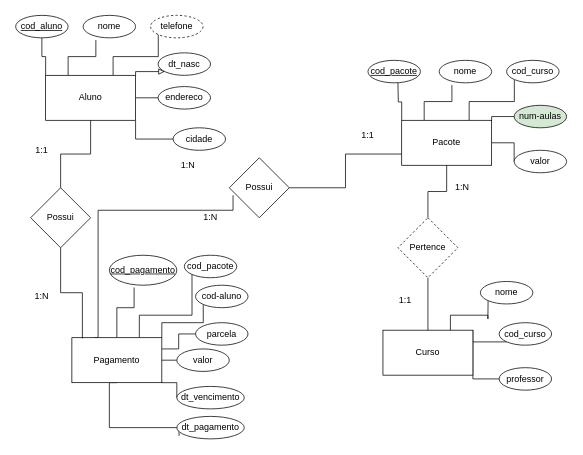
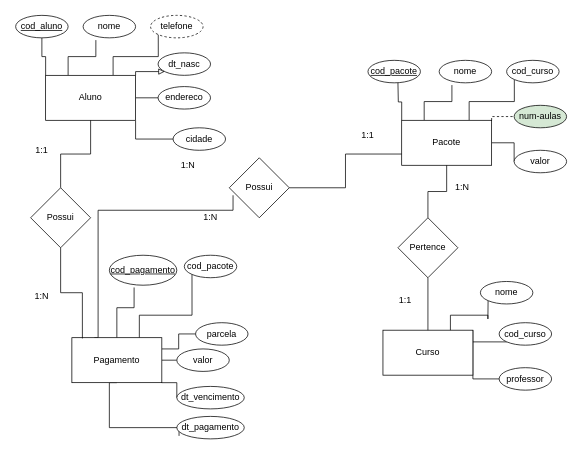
edge "num-aulas" -- "Pacote": style solid -> dashed
node "Pertence": style dashed -> solid
node "cod-aluno": removed
edge "cod-aluno" -- "Pagamento": removed
